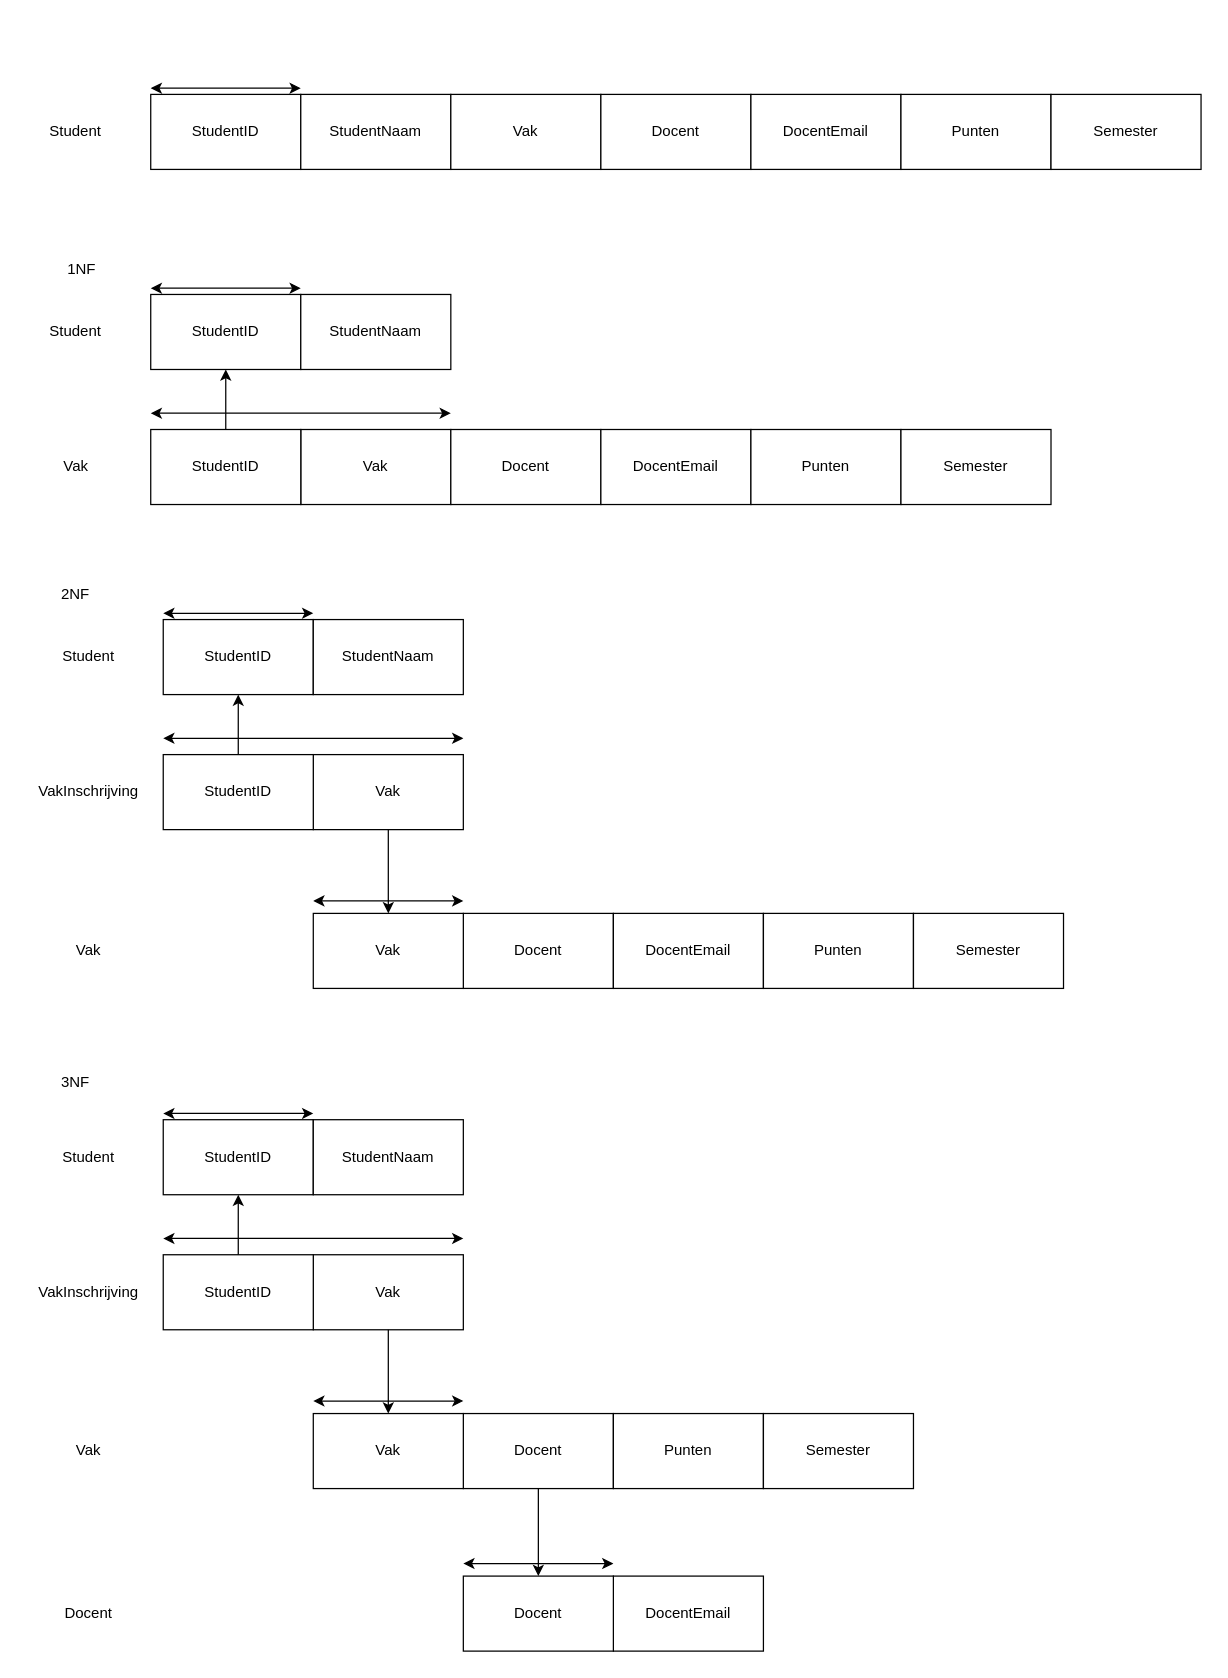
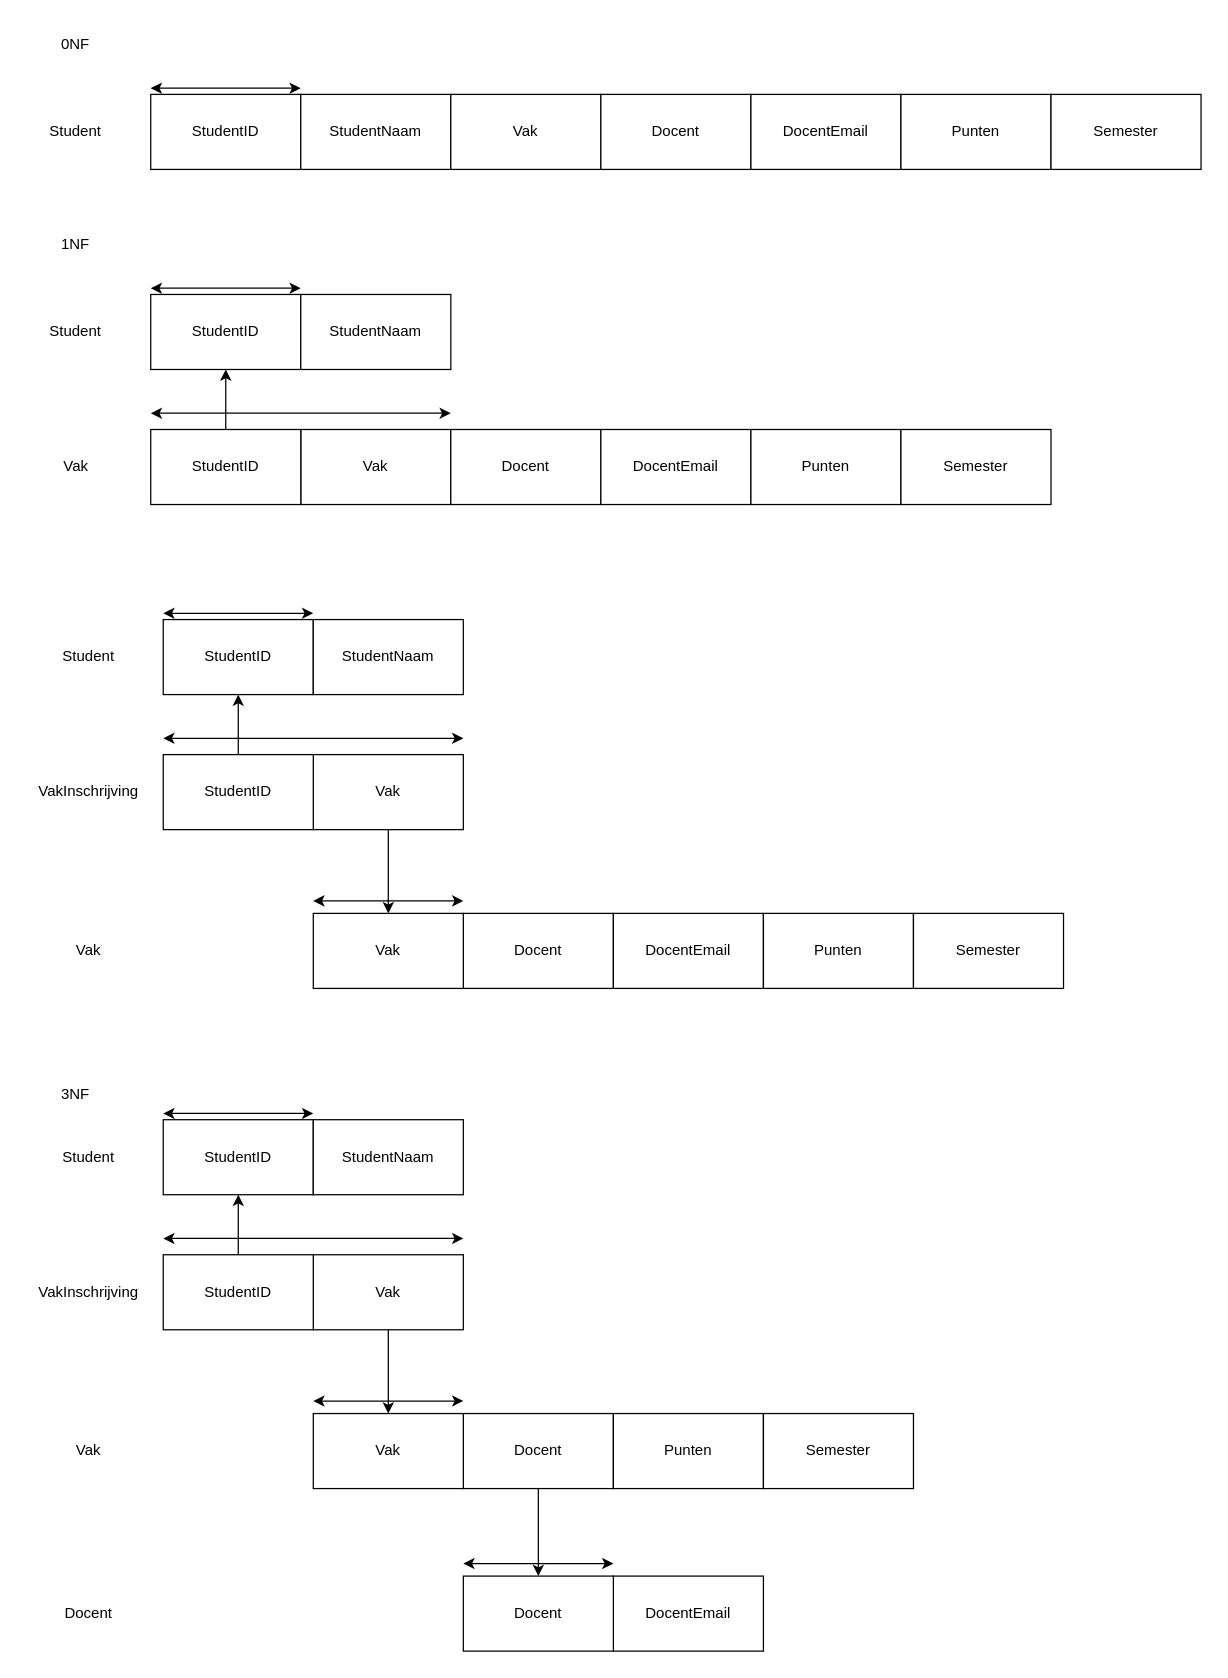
node "0NF": added
node "1NF": moved (82, 269) -> (76, 244)
node "2NF": removed
node "3NF": moved (76, 1082) -> (76, 1094)
